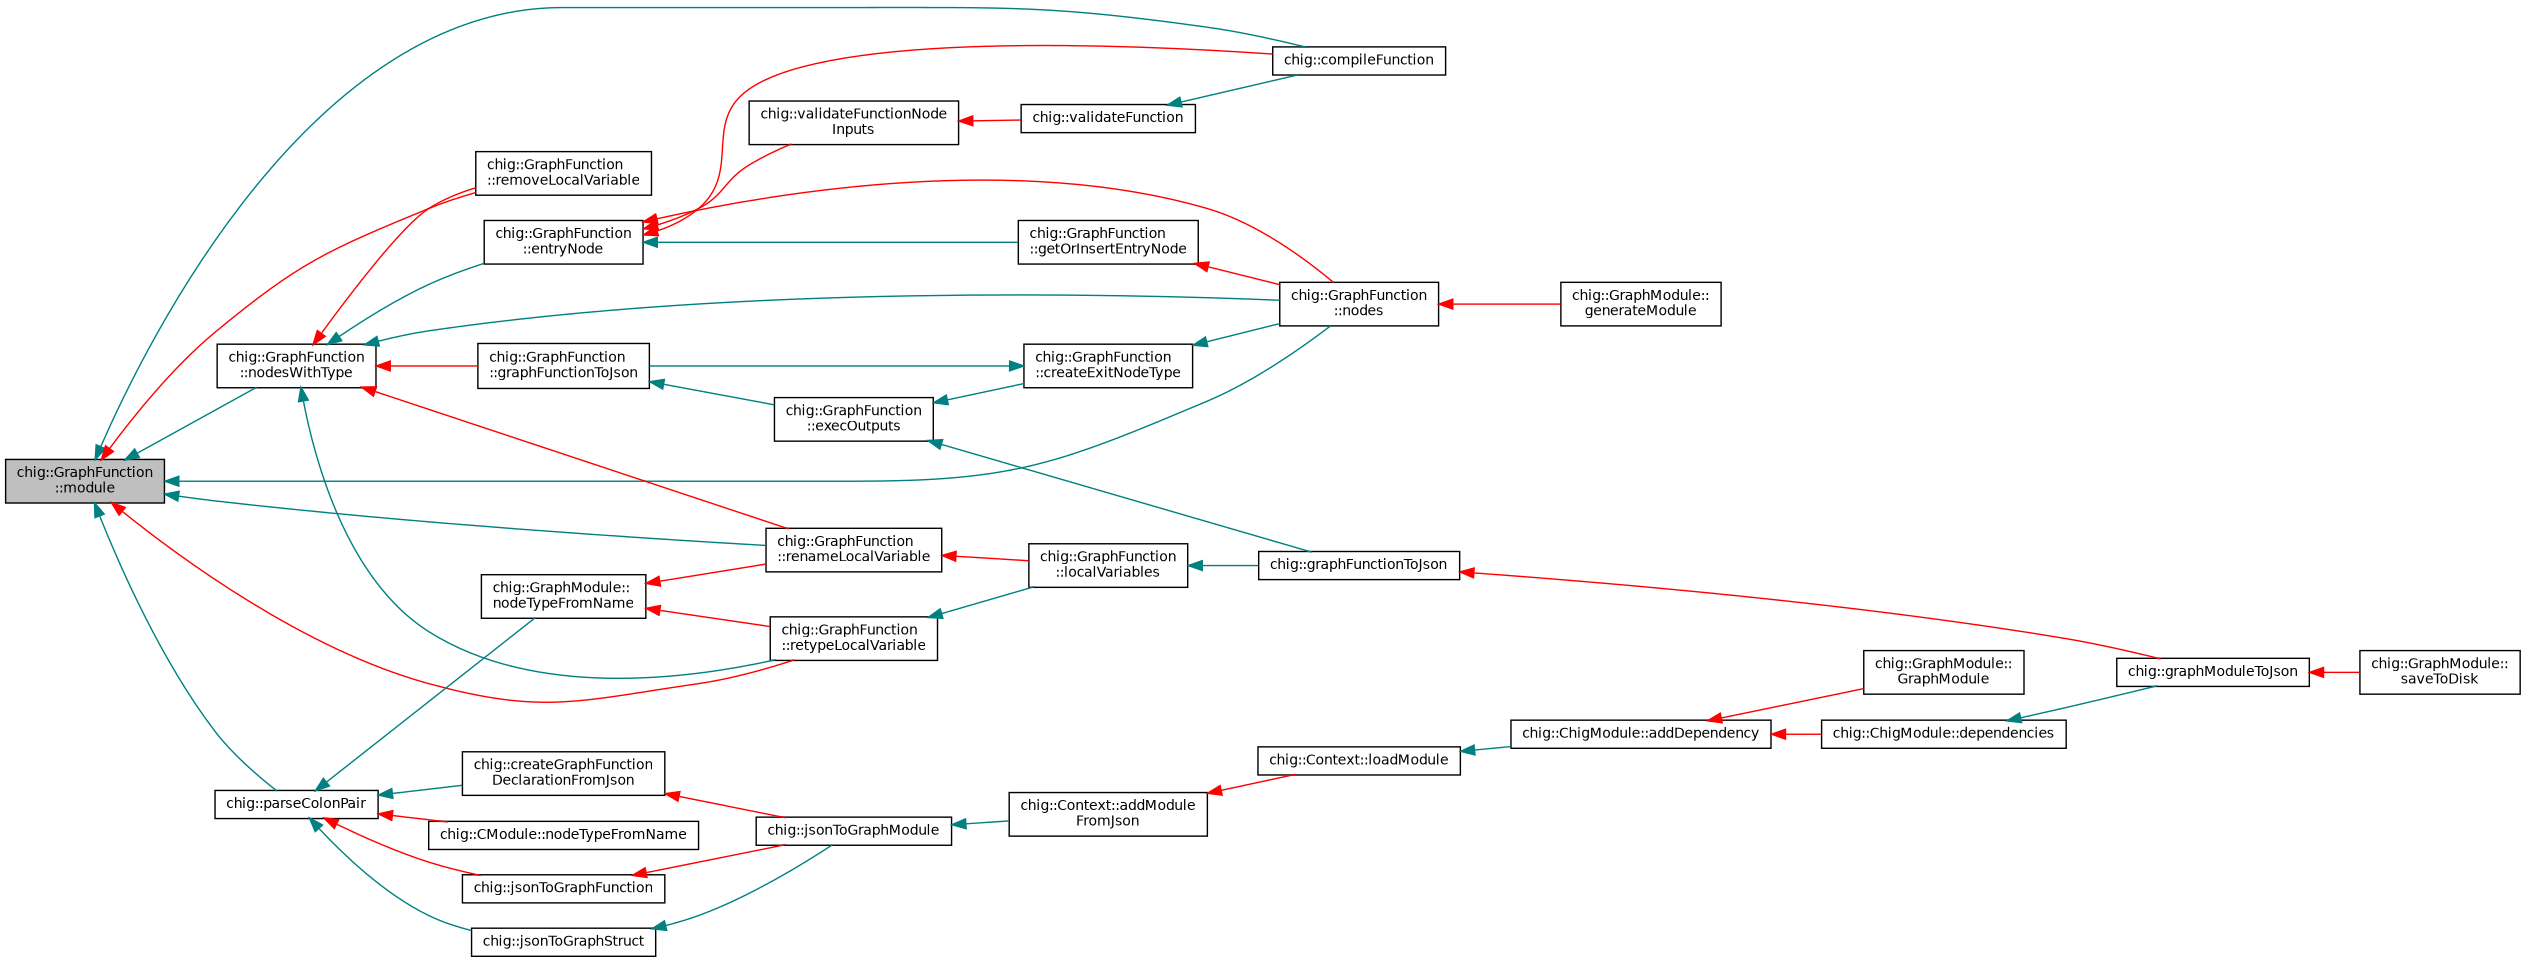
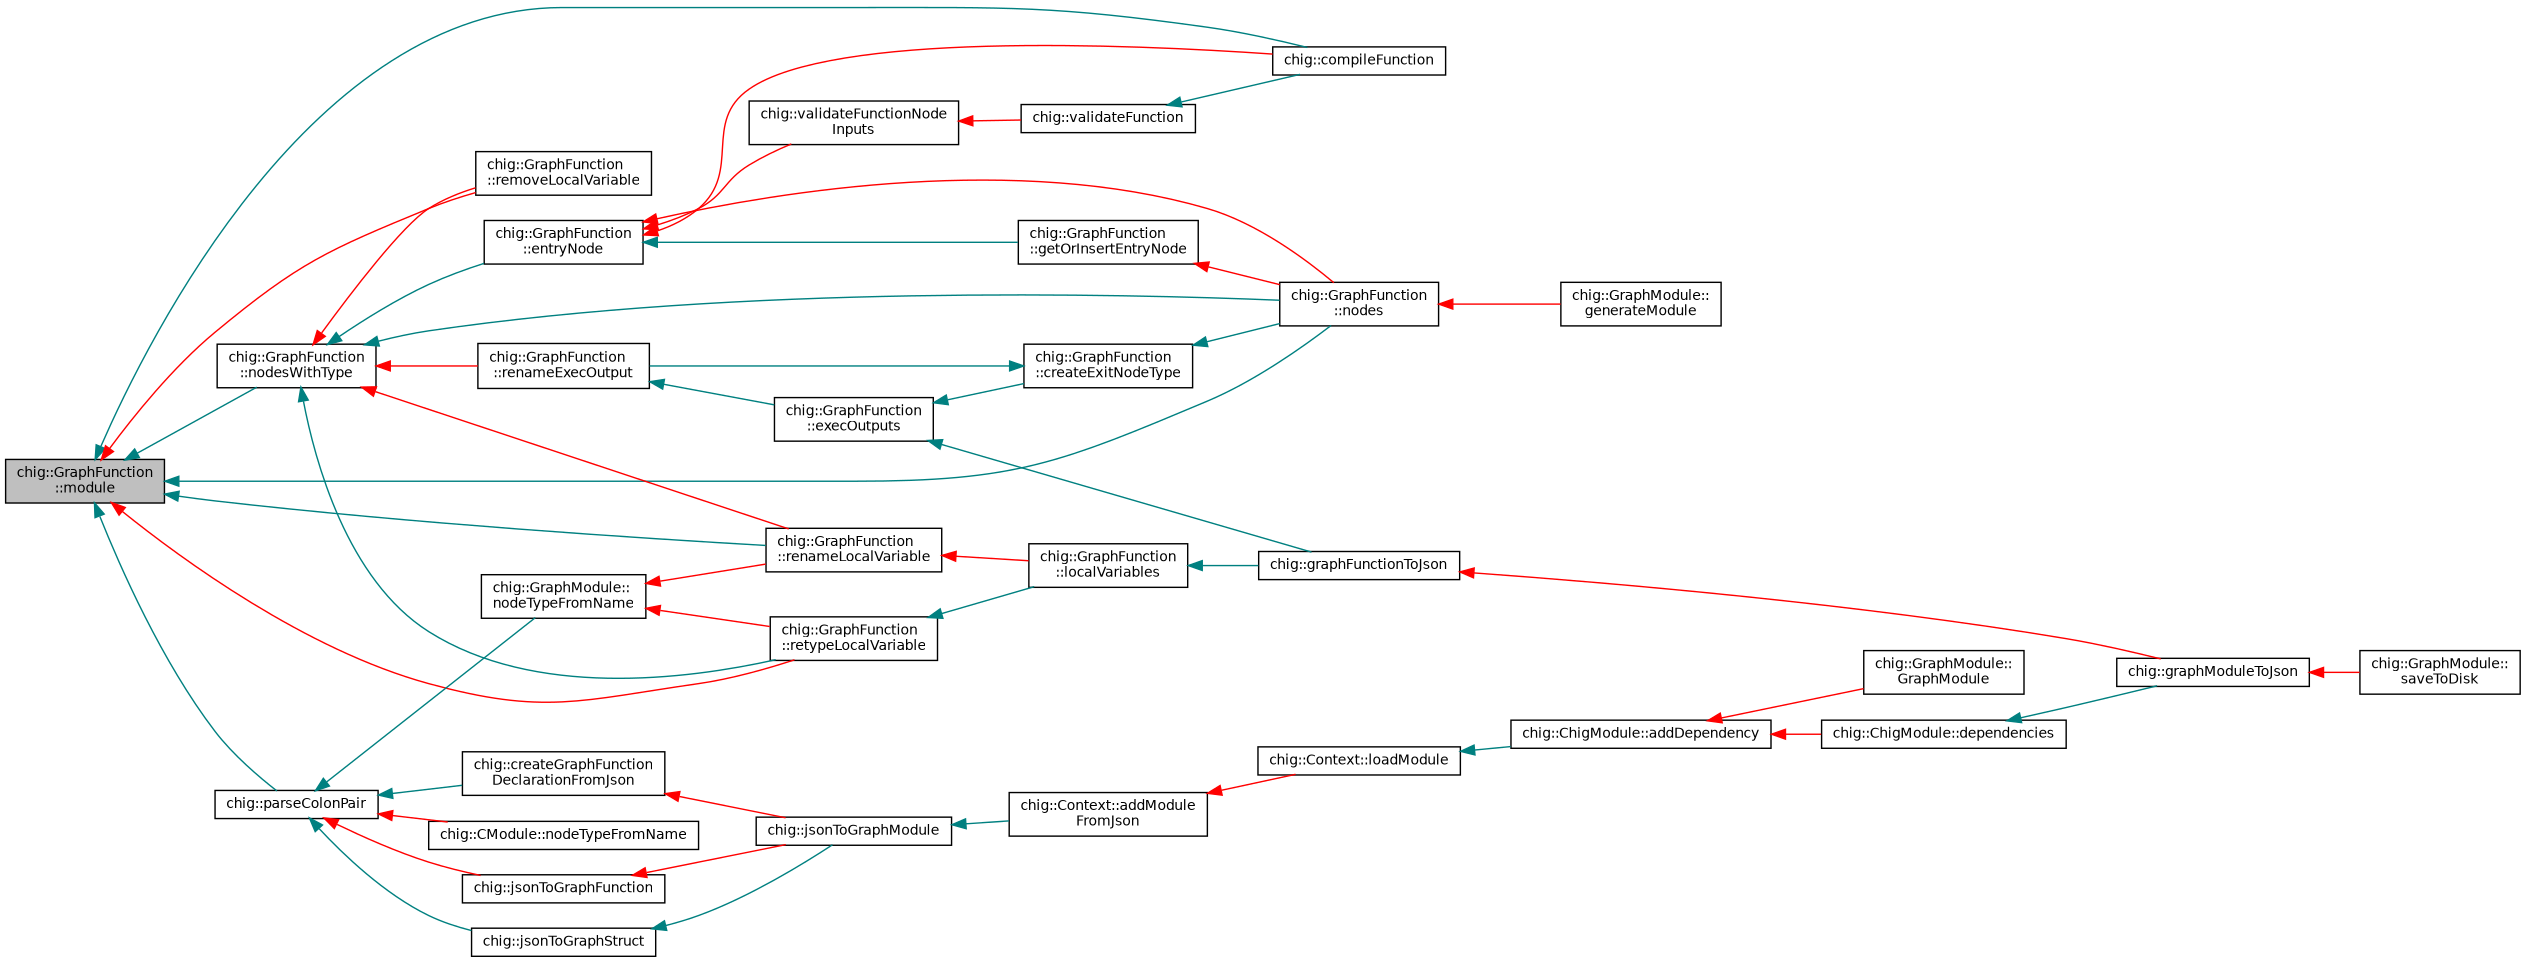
node "chig::GraphFunction ::graphFunctionToJson": label "chig::GraphFunction ::graphFunctionToJson" -> "chig::GraphFunction ::renameExecOutput"
